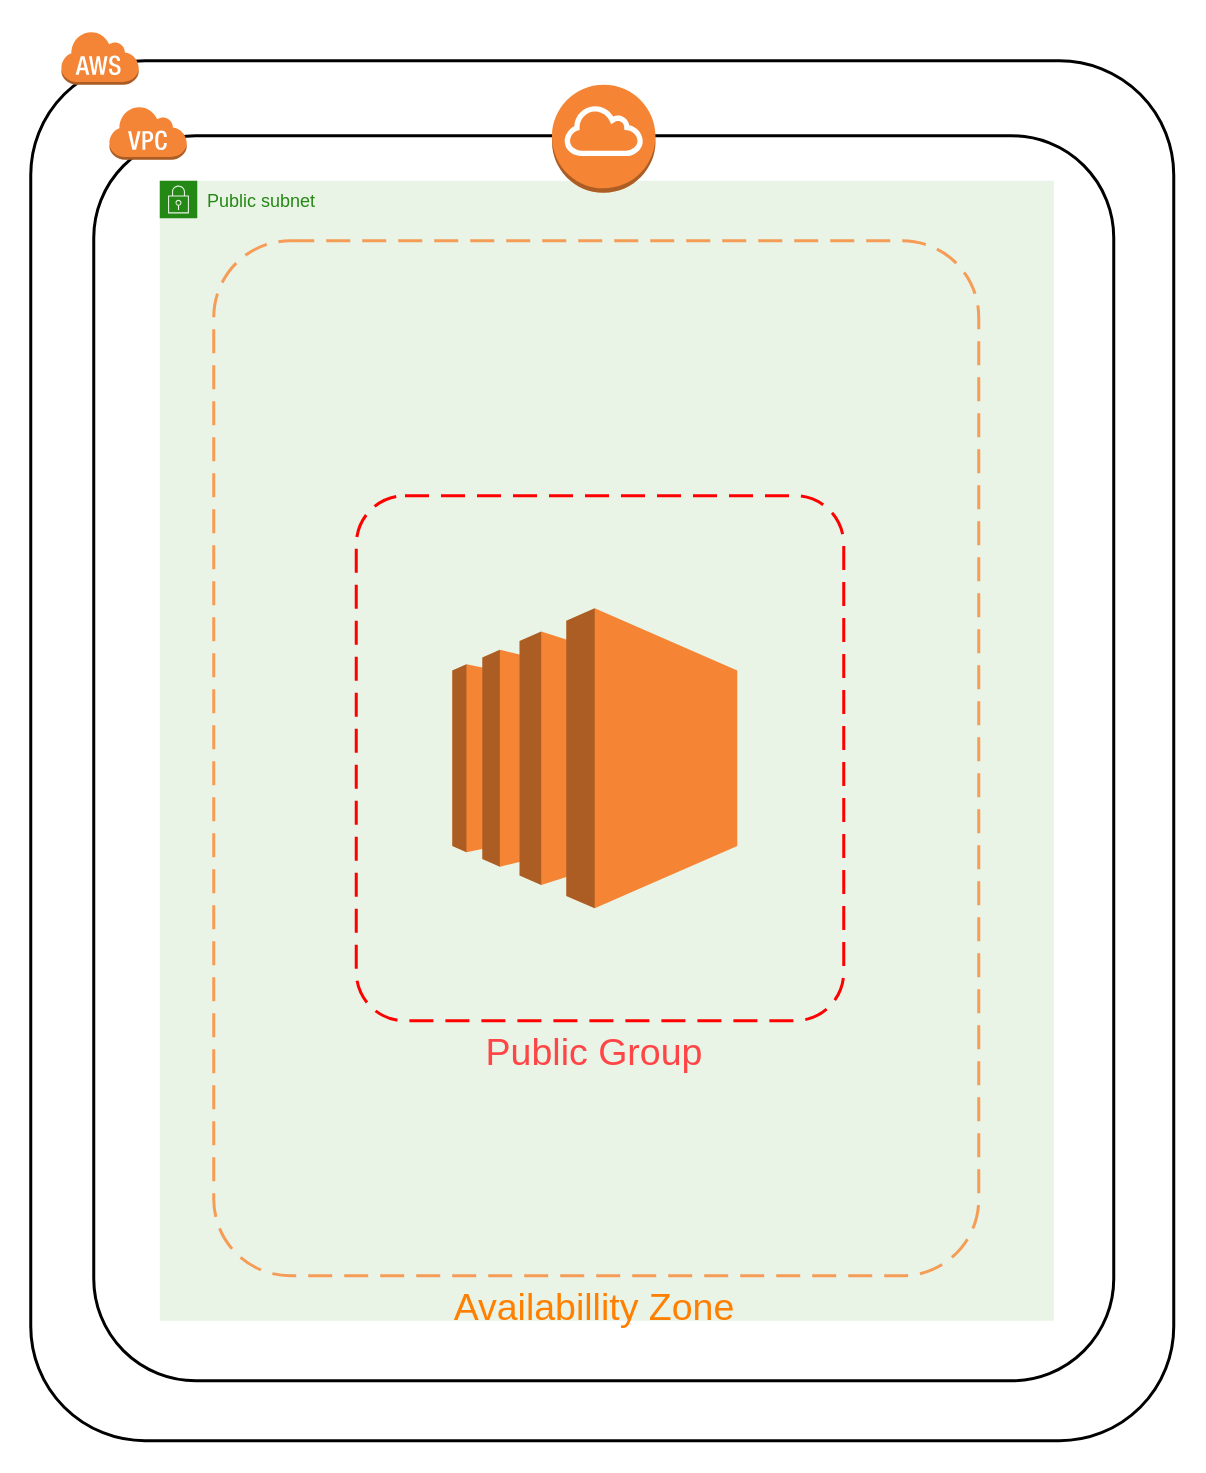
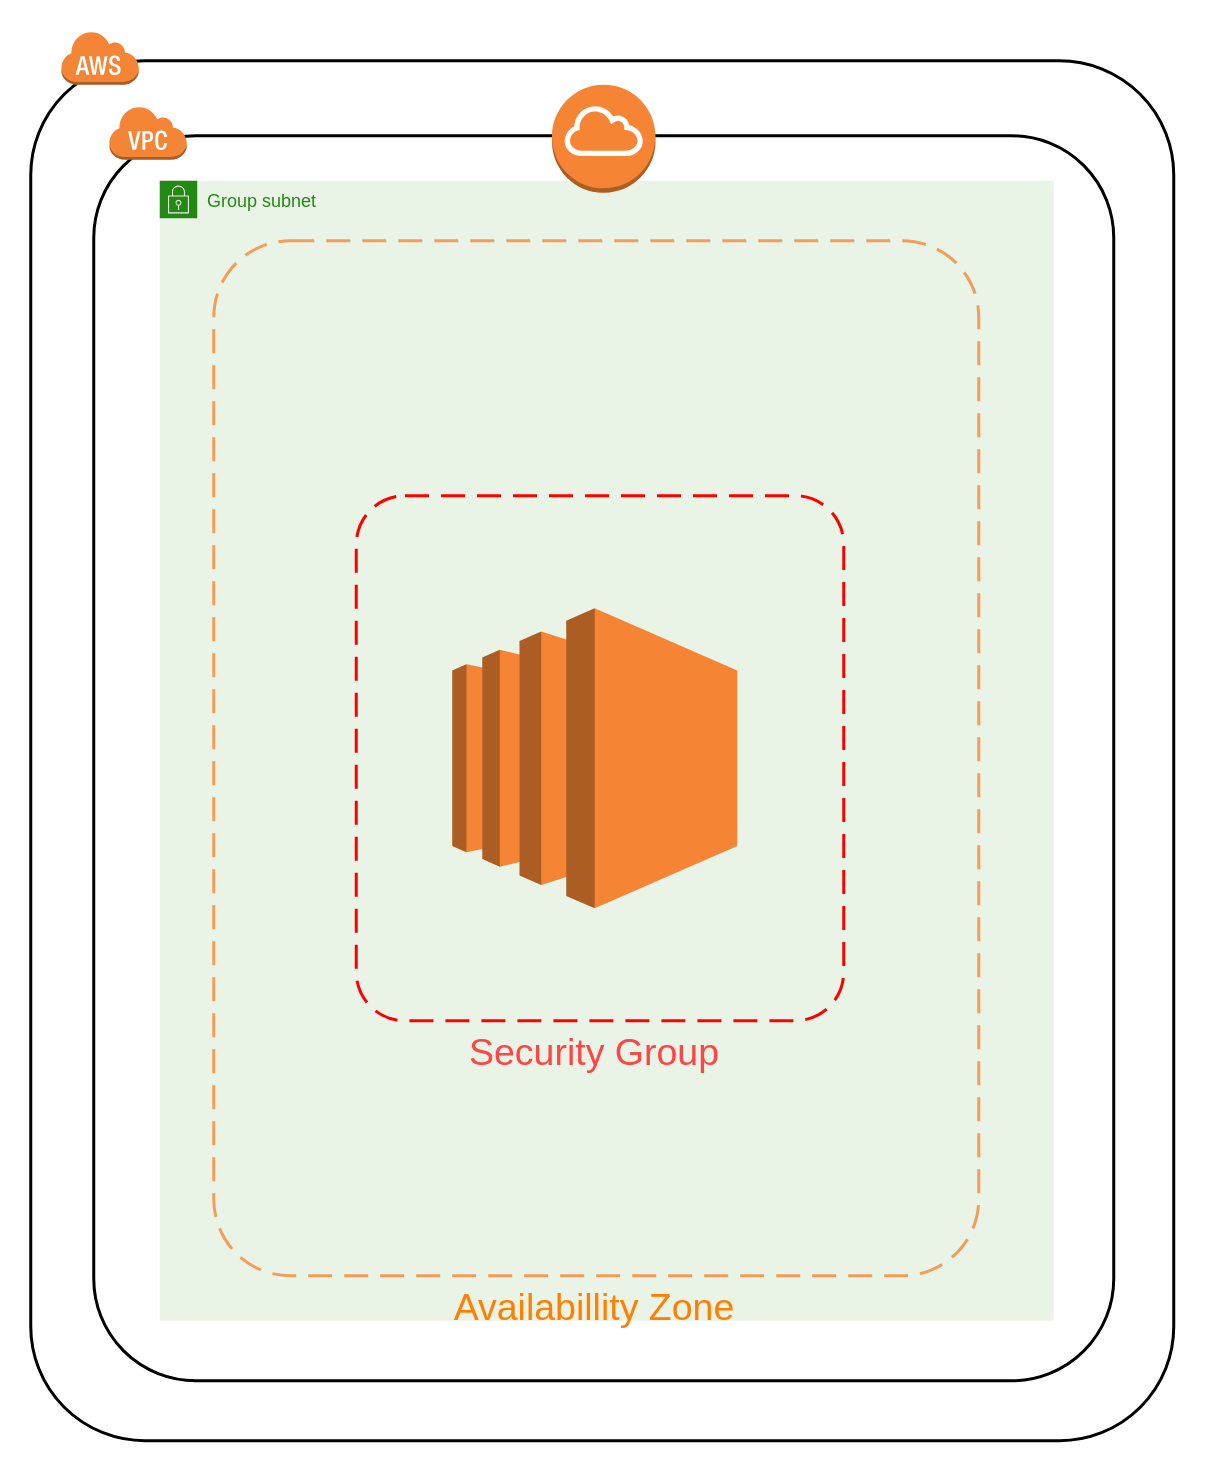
node "Public subnet": label "Public subnet" -> "Group subnet"
node "Public Group": label "Public Group" -> "Security Group"
